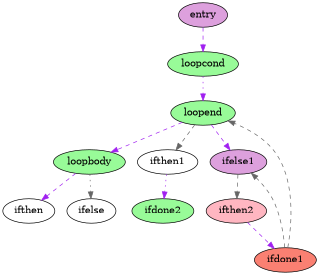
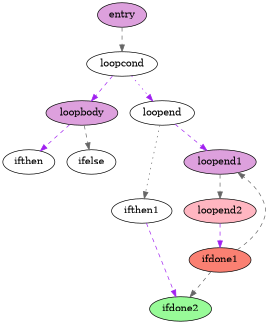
edge "entry" -> "loopcond": color purple -> gray40
node "loopcond": fillcolor palegreen -> white
node "loopend": fillcolor palegreen -> white
edge "loopend" -> "ifthen1": style dashed -> dotted
edge "loopend" -> "loopbody": now "loopcond" -> "loopbody"
node "loopbody": fillcolor palegreen -> plum
node "ifelse1": label "ifelse1" -> "loopend1"
edge "ifdone1" -> "loopend": now "ifdone1" -> "ifdone2"
edge "loopbody" -> "ifelse": style dotted -> dashed
edge "ifthen1" -> "ifdone2": style dotted -> dashed
node "ifthen2": label "ifthen2" -> "loopend2"
